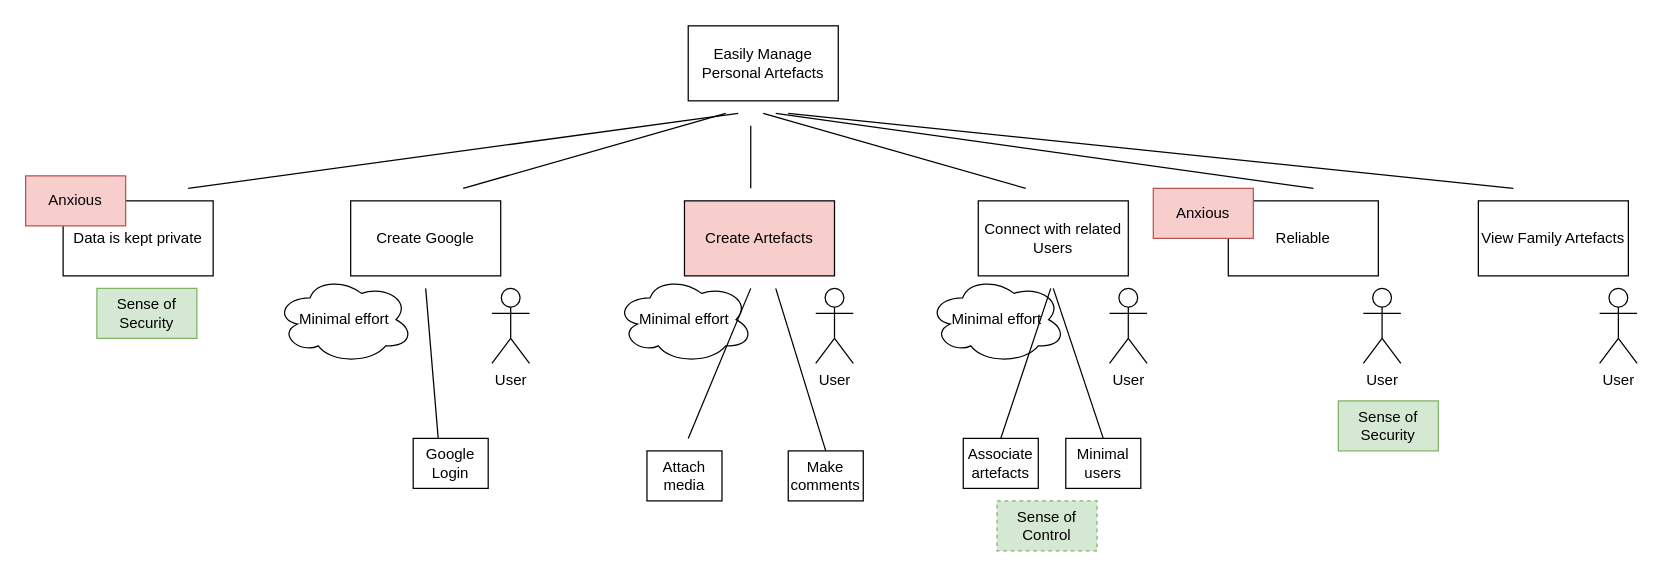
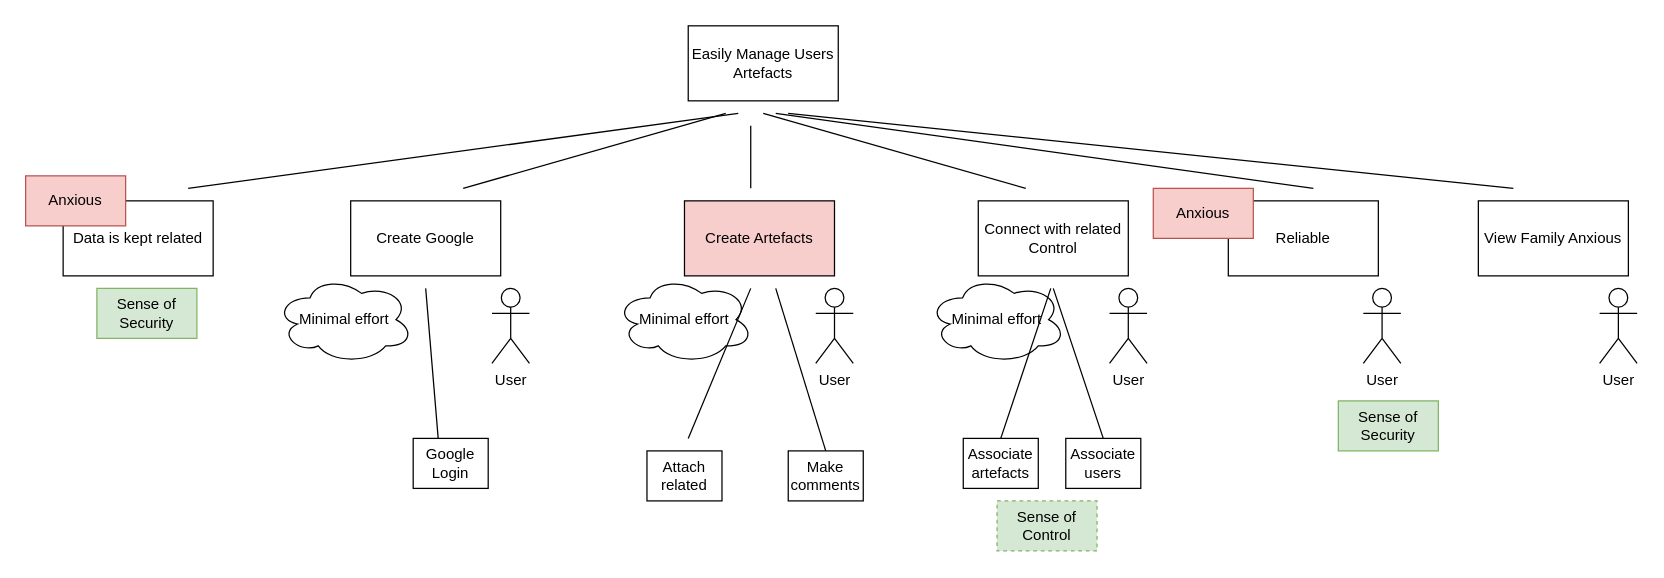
node "Easily Manage Personal Artefacts": label "Easily Manage Personal Artefacts" -> "Easily Manage Users Artefacts"
node "Data is kept private": label "Data is kept private" -> "Data is kept related"
node "Connect with related Users": label "Connect with related Users" -> "Connect with related Control"
node "View Family Artefacts": label "View Family Artefacts" -> "View Family Anxious"
node "Minimal users": label "Minimal users" -> "Associate users"
node "Attach media": label "Attach media" -> "Attach related"
